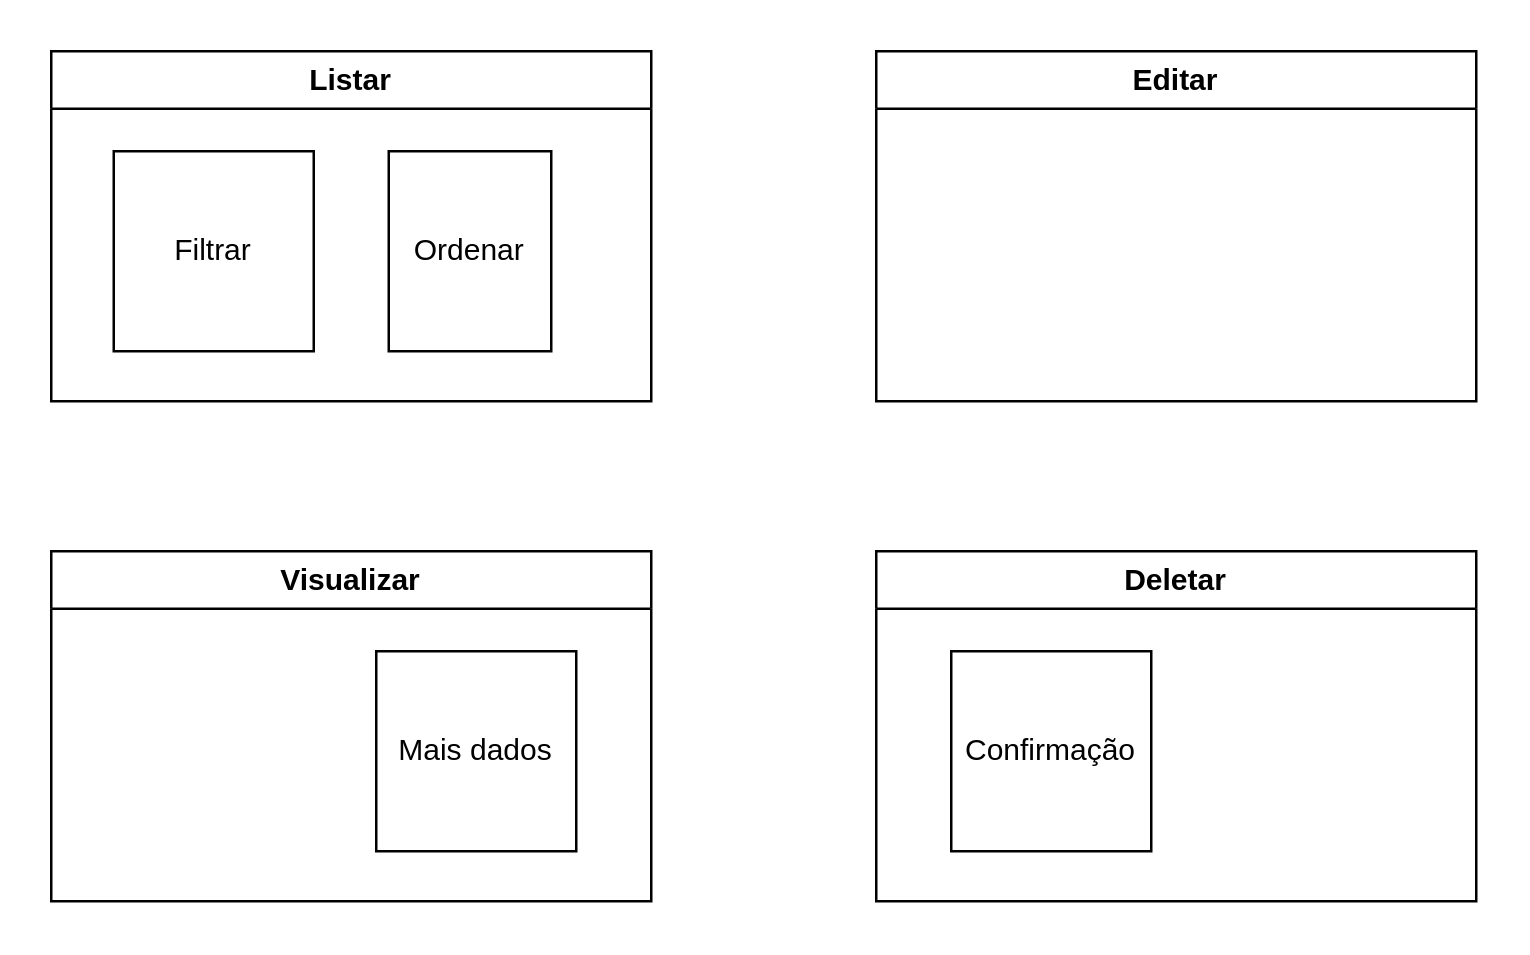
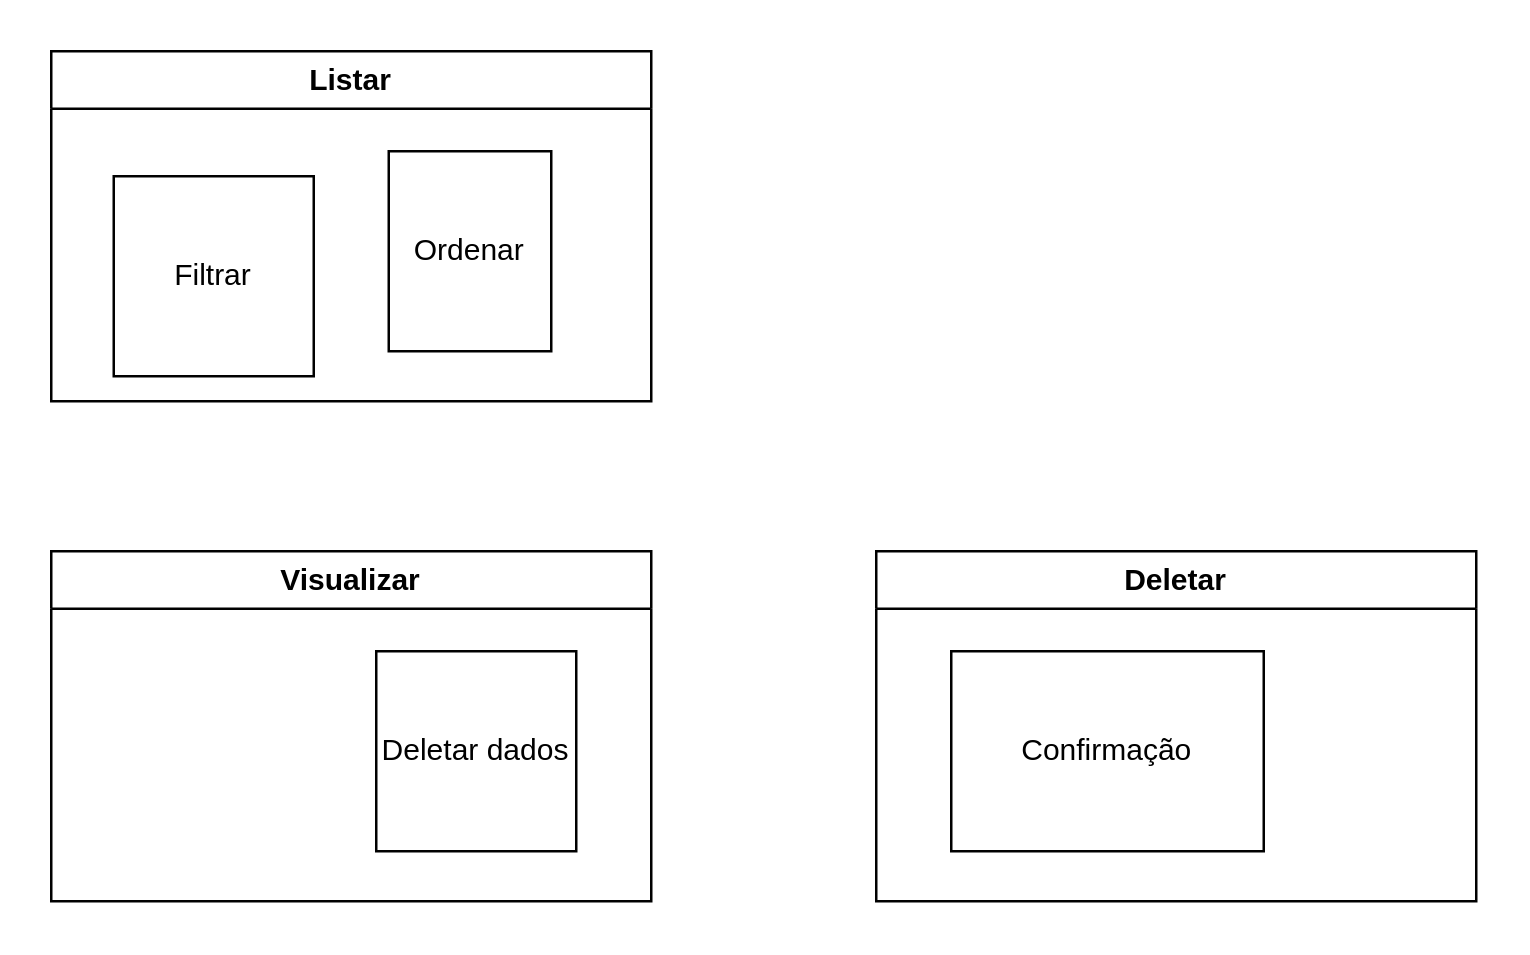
node "Editar": removed
node "Filtrar": moved (214, 251) -> (214, 276)
node "Mais dados": label "Mais dados" -> "Deletar dados"
node "Confirmação": size 200x200 -> 313x200
